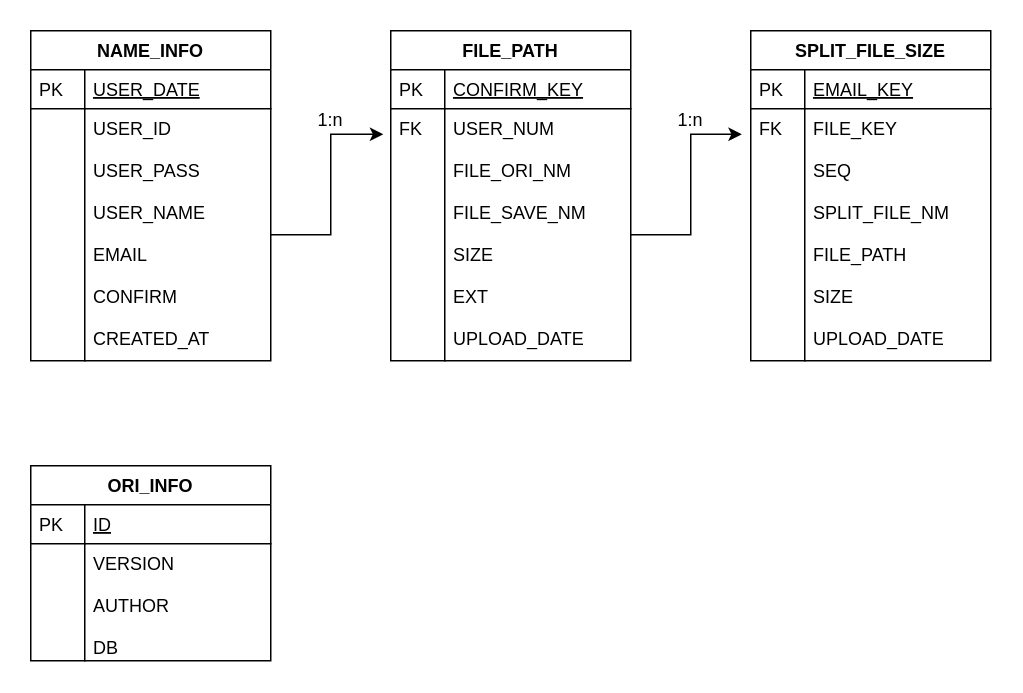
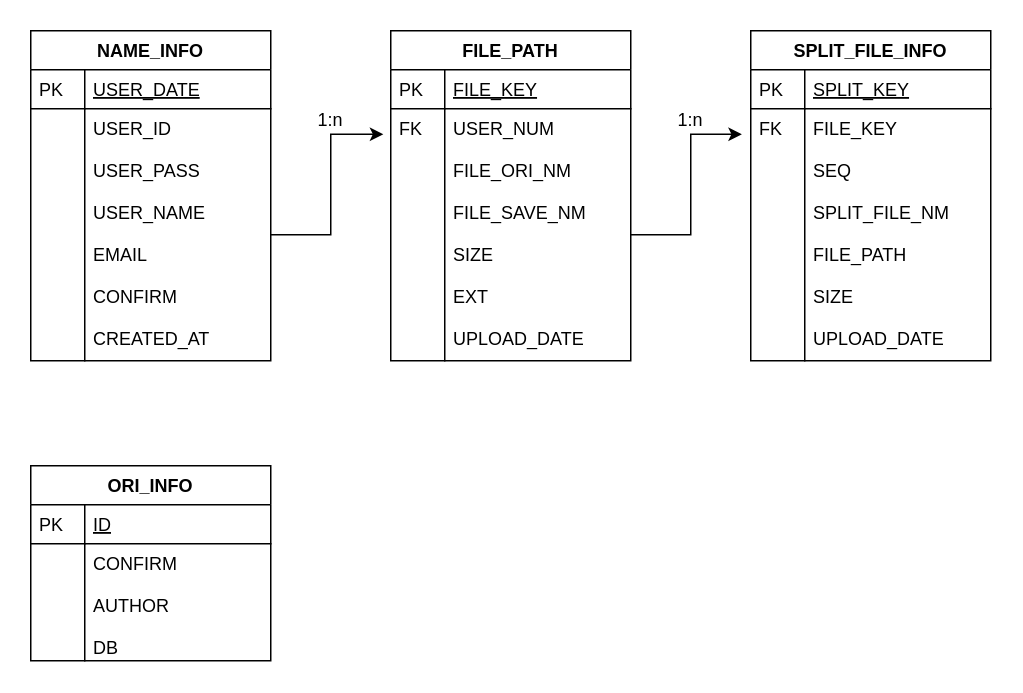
node "SPLIT_FILE_SIZE": label "SPLIT_FILE_SIZE" -> "SPLIT_FILE_INFO"
node "CONFIRM_KEY": label "CONFIRM_KEY" -> "FILE_KEY"
node "EMAIL_KEY": label "EMAIL_KEY" -> "SPLIT_KEY"
node "VERSION AUTHOR DB": label "VERSION AUTHOR DB" -> "CONFIRM AUTHOR DB"
